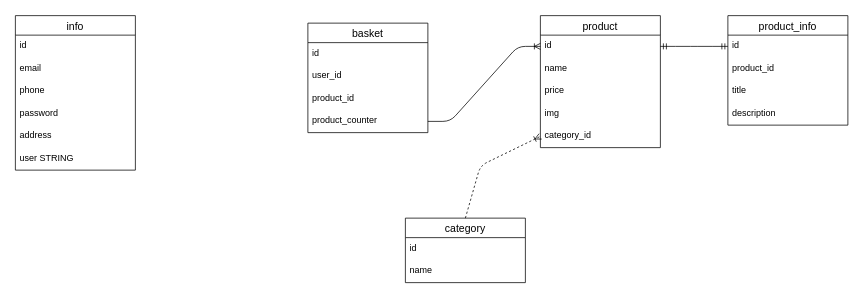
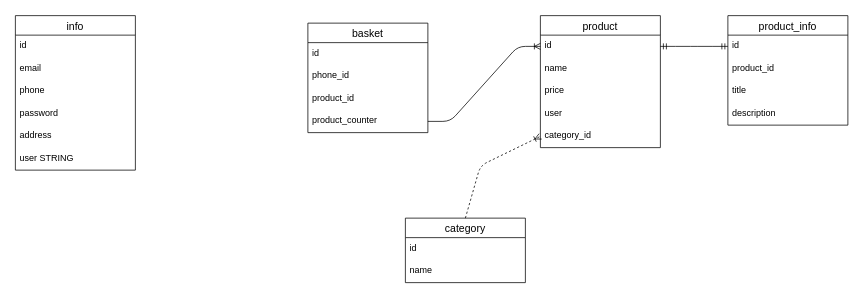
node "user_id": label "user_id" -> "phone_id"
node "img": label "img" -> "user"
